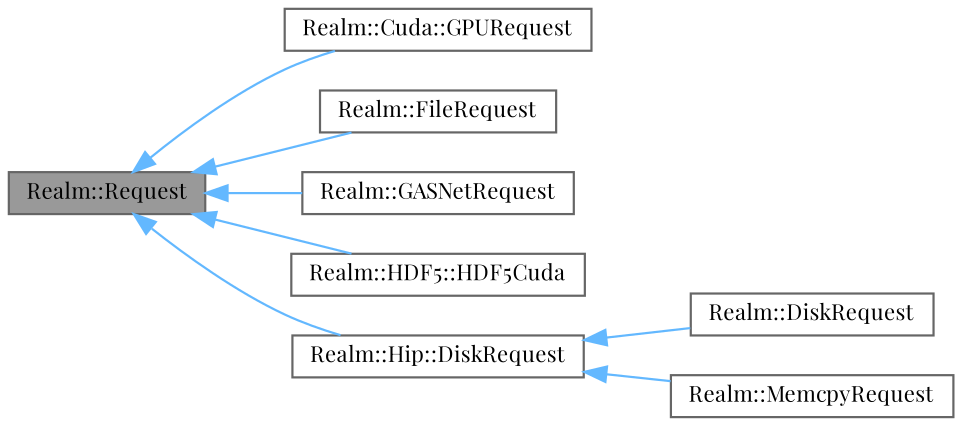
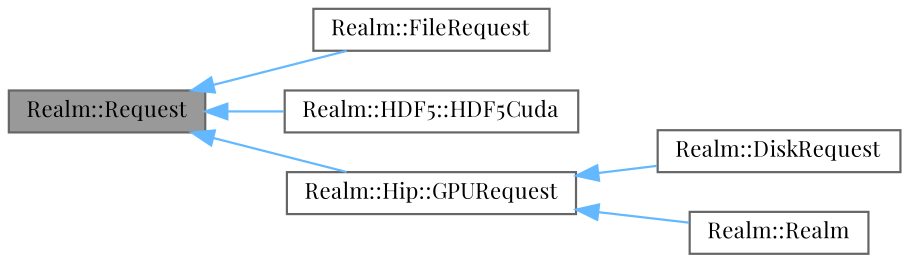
node "Realm::Cuda::GPURequest": removed
node "Realm::GASNetRequest": removed
node "Realm::Hip::DiskRequest": label "Realm::Hip::DiskRequest" -> "Realm::Hip::GPURequest"
node "Realm::MemcpyRequest": label "Realm::MemcpyRequest" -> "Realm::Realm"
